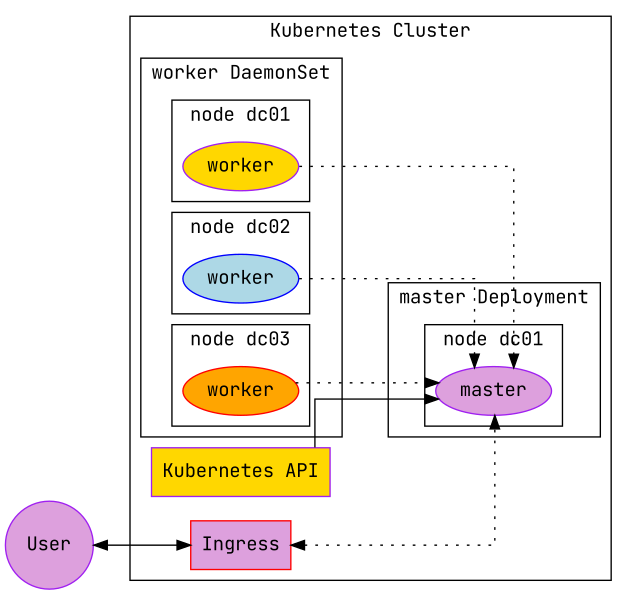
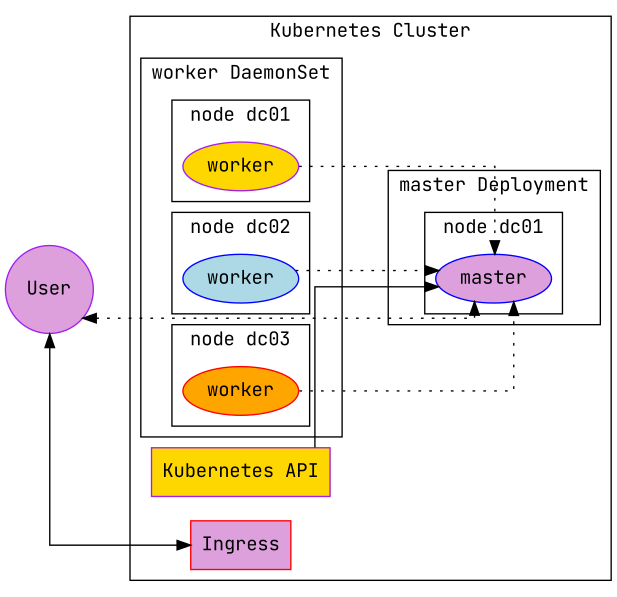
node "master": color purple -> blue
edge "master" -- "Ingress": now "master" -- "User"
